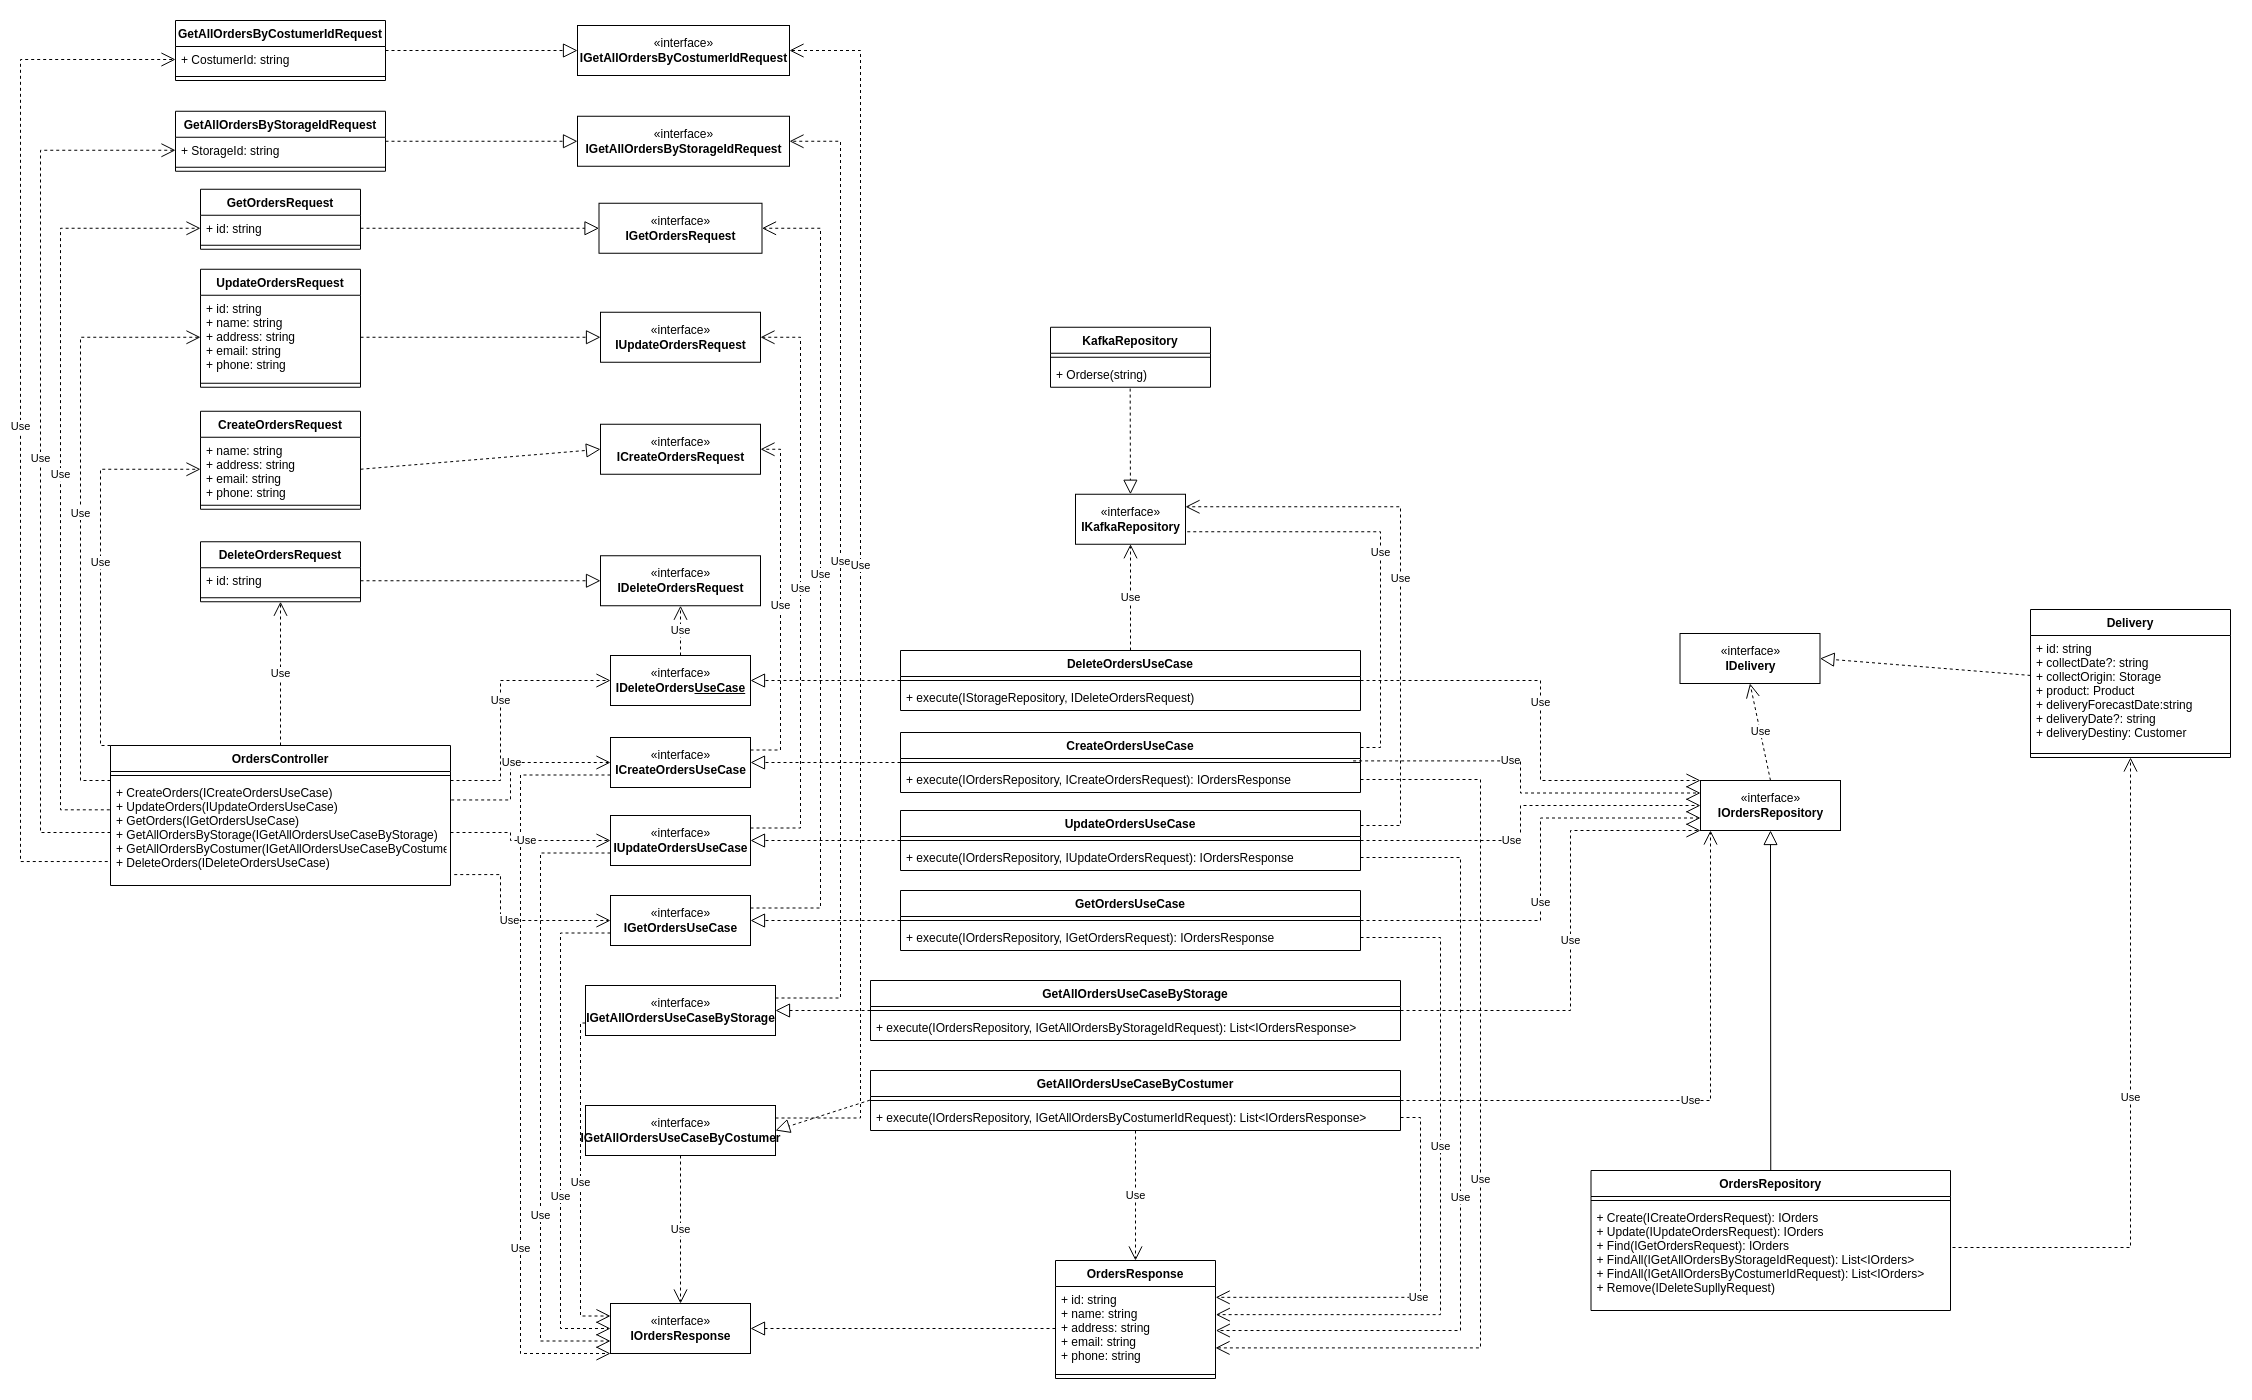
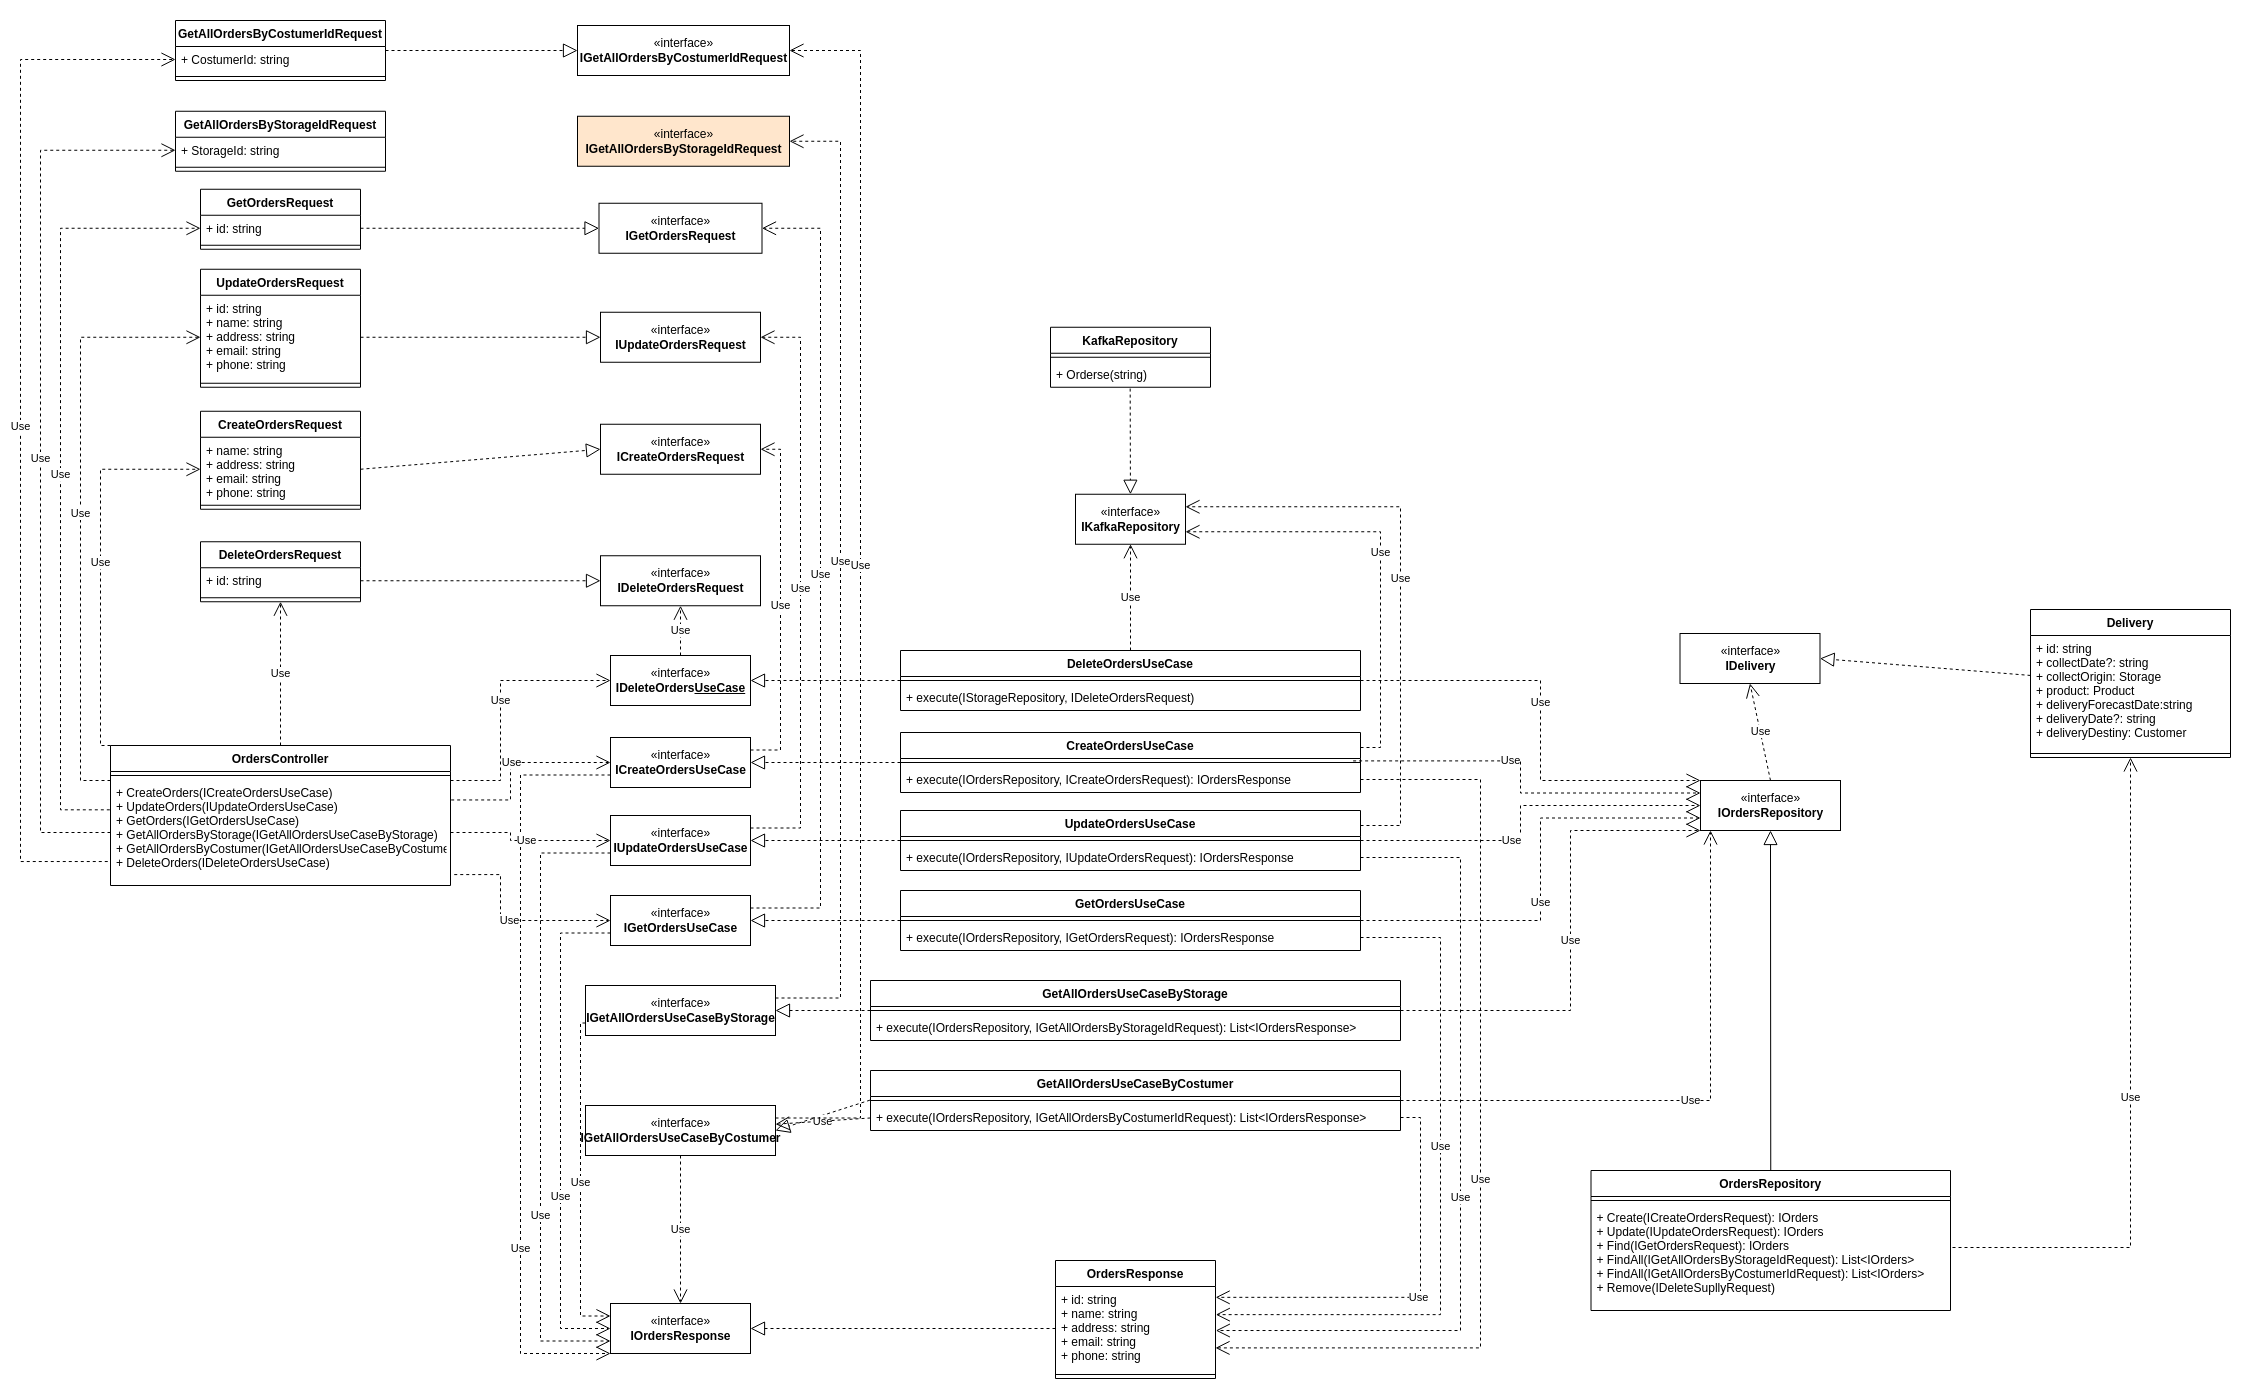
edge "GetAllOrdersByStorageIdRequest" -> "«interface» IGetAllOrdersByStorageIdRequest": removed
node "«interface» IGetAllOrdersByStorageIdRequest": fillcolor #ffffff -> #ffe6cc
edge "«interface» IKafkaRepository" -- "CreateOrdersUseCase": arrowhead none -> open
edge "GetAllOrdersUseCaseByCostumer" -> "OrdersResponse": now "GetAllOrdersUseCaseByCostumer" -> "«interface» IGetAllOrdersUseCaseByCostumer"
